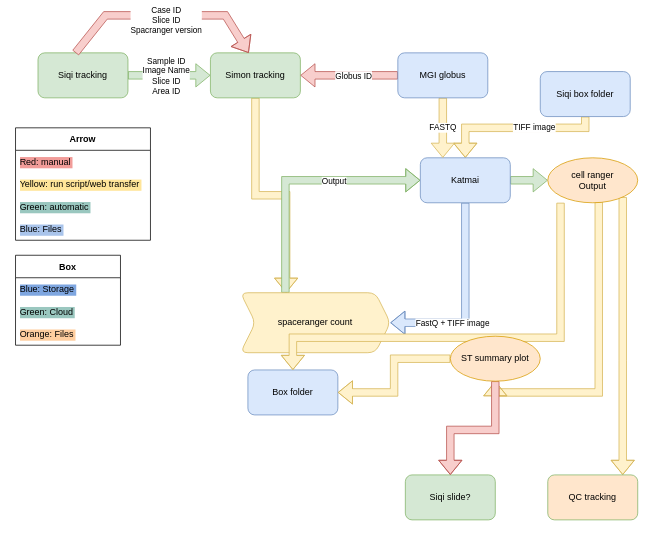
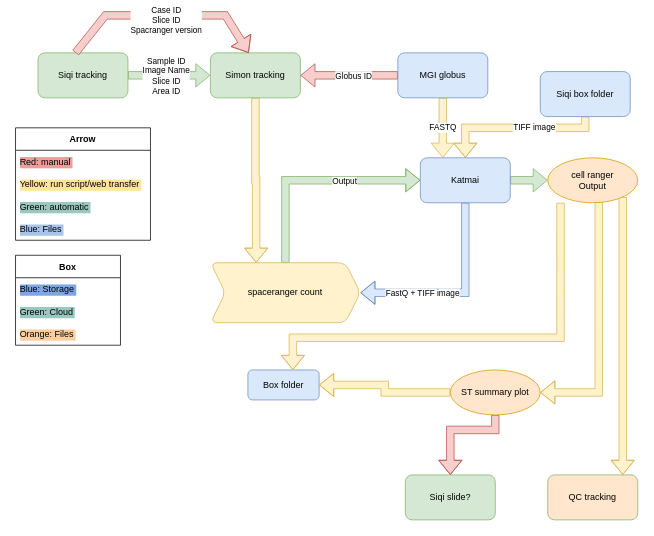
node "spaceranger count": moved (315, 323) -> (285, 293)
node "ST summary plot": moved (495, 359) -> (495, 393)
node "Box folder": size 90x45 -> 71x30
